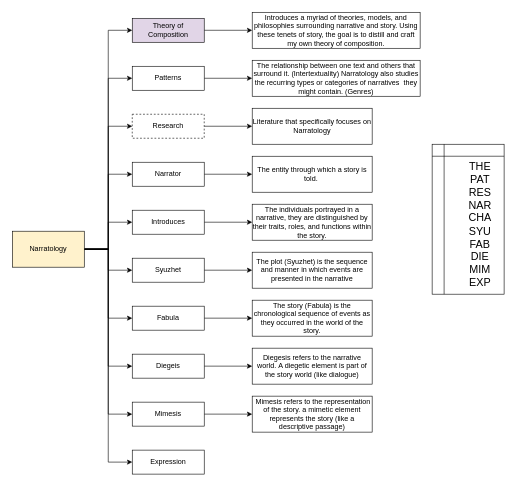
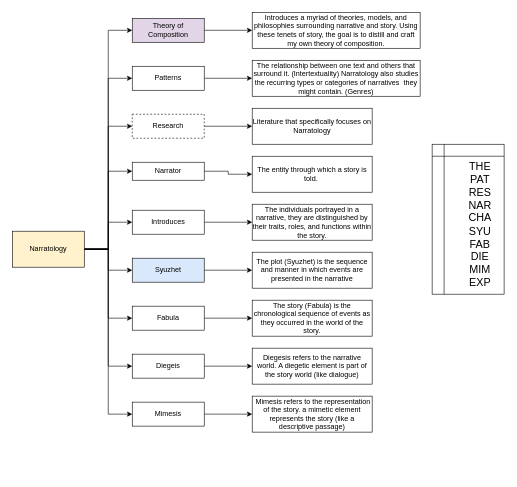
node "Narrator": size 72x24 -> 72x18
node "Syuzhet": fillcolor #ffffff -> #dae8fc
edge "Narratology" -> "Expression": removed
node "Expression": removed
